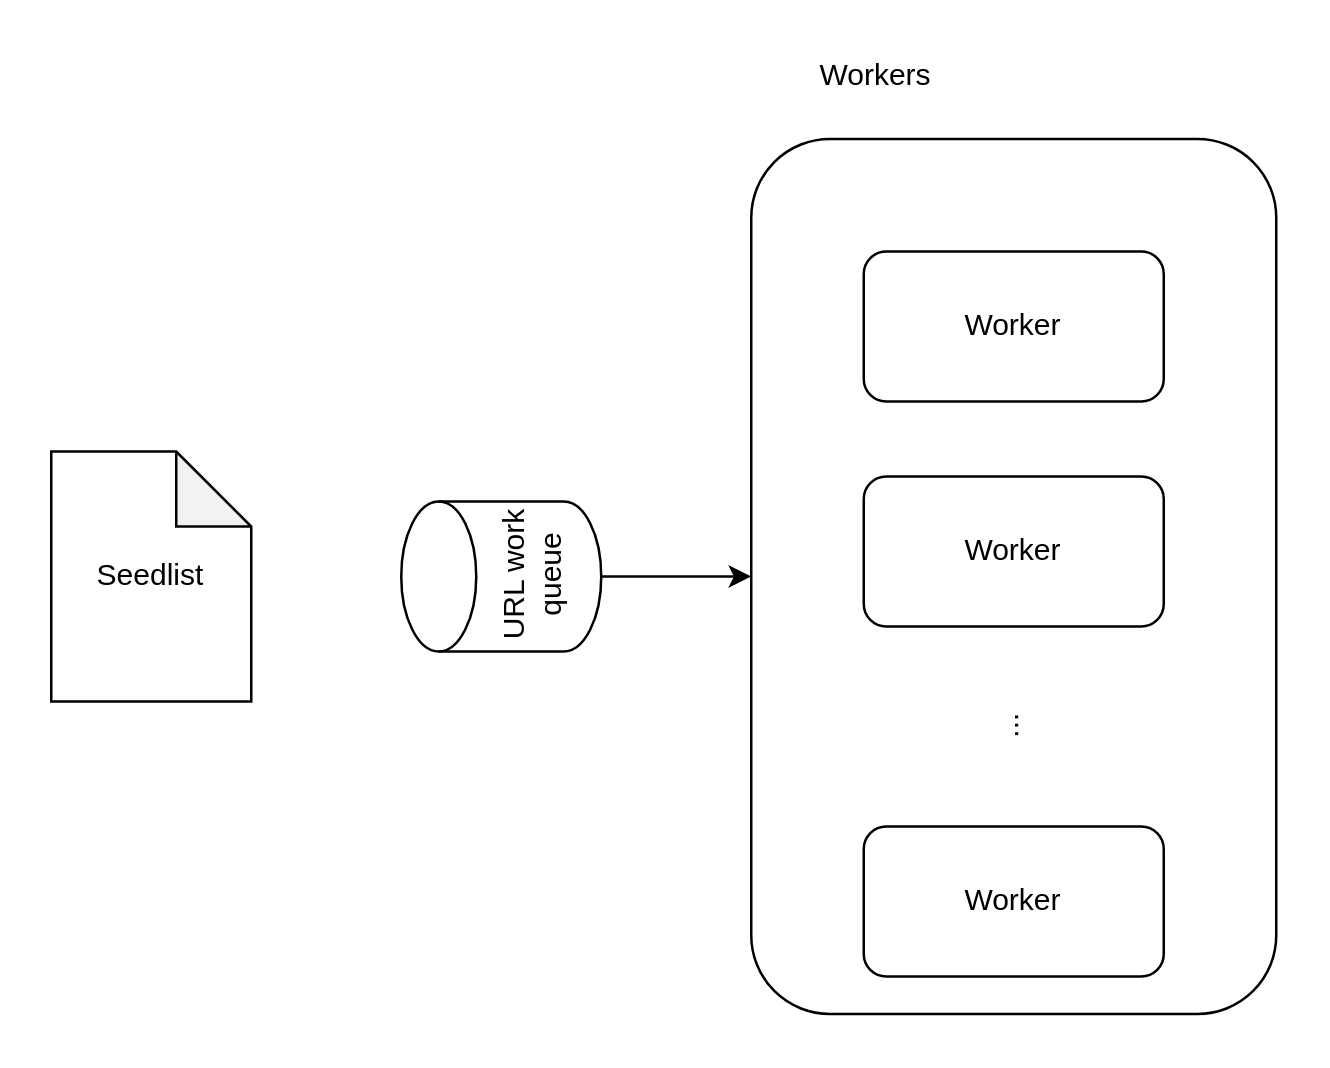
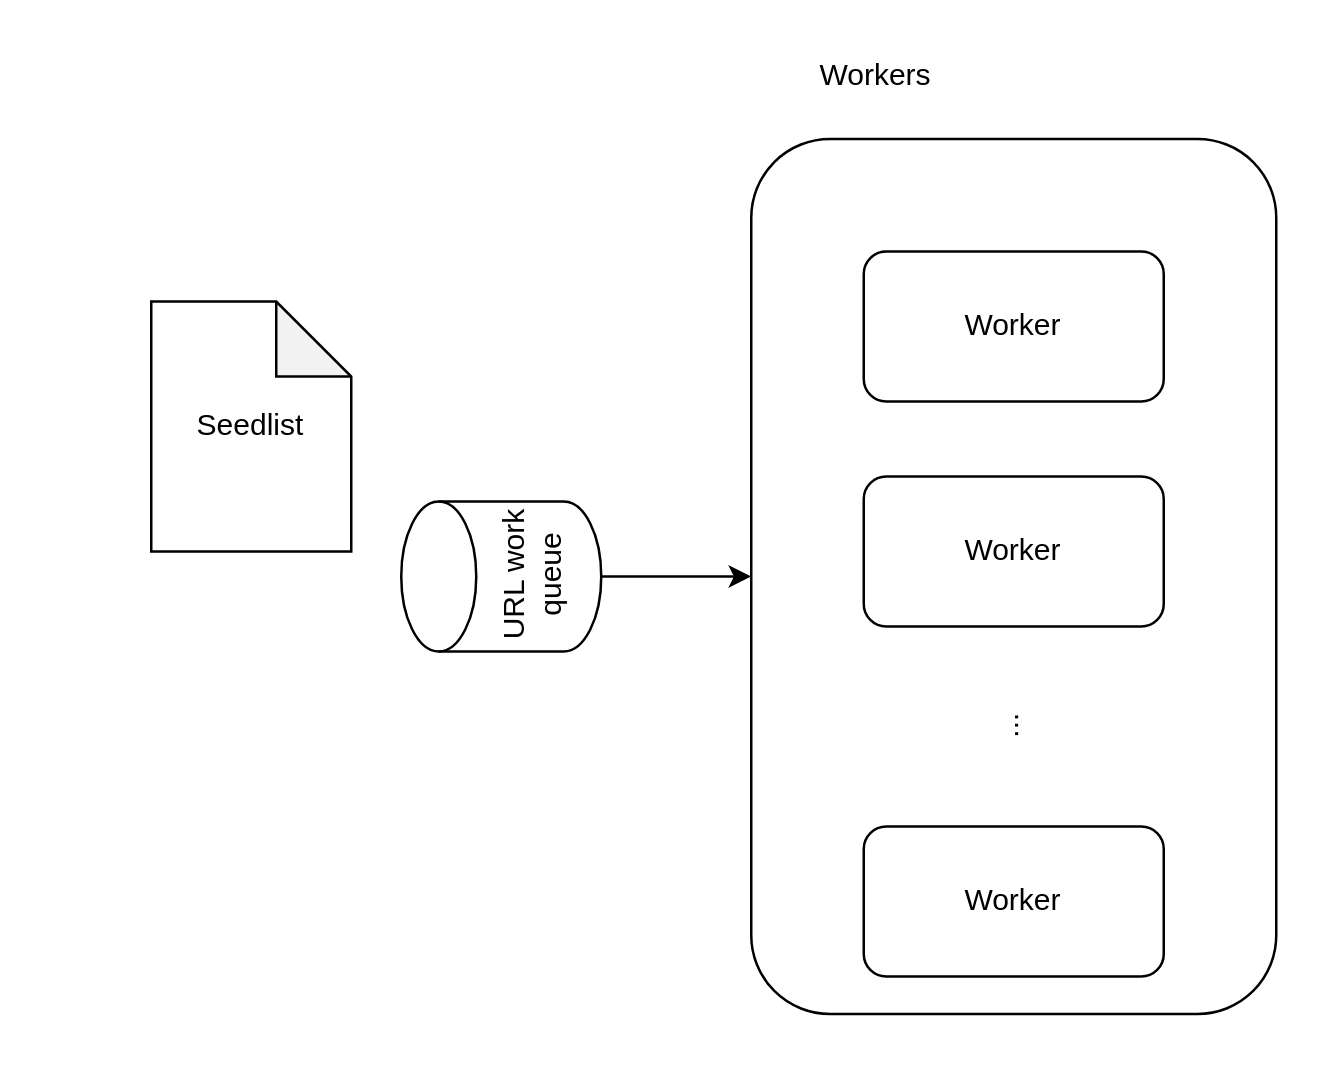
node "Seedlist": moved (151, 576) -> (251, 426)
